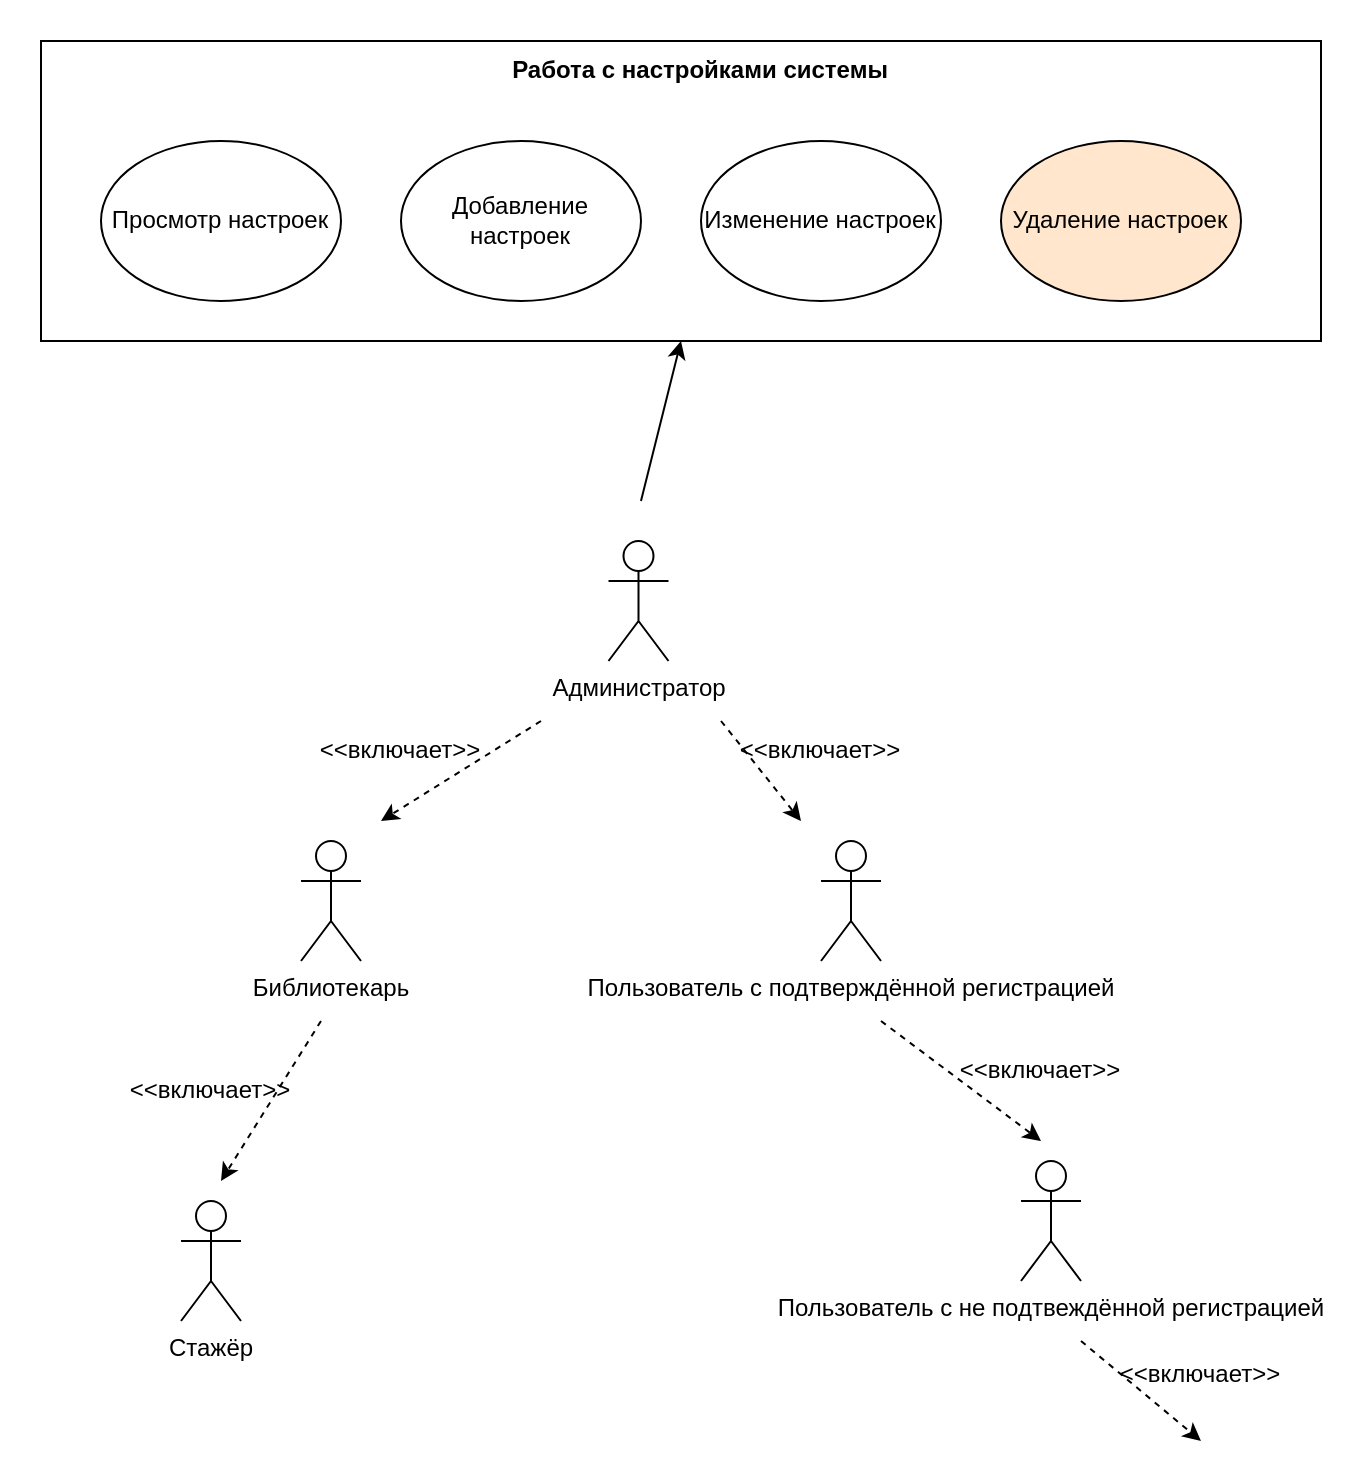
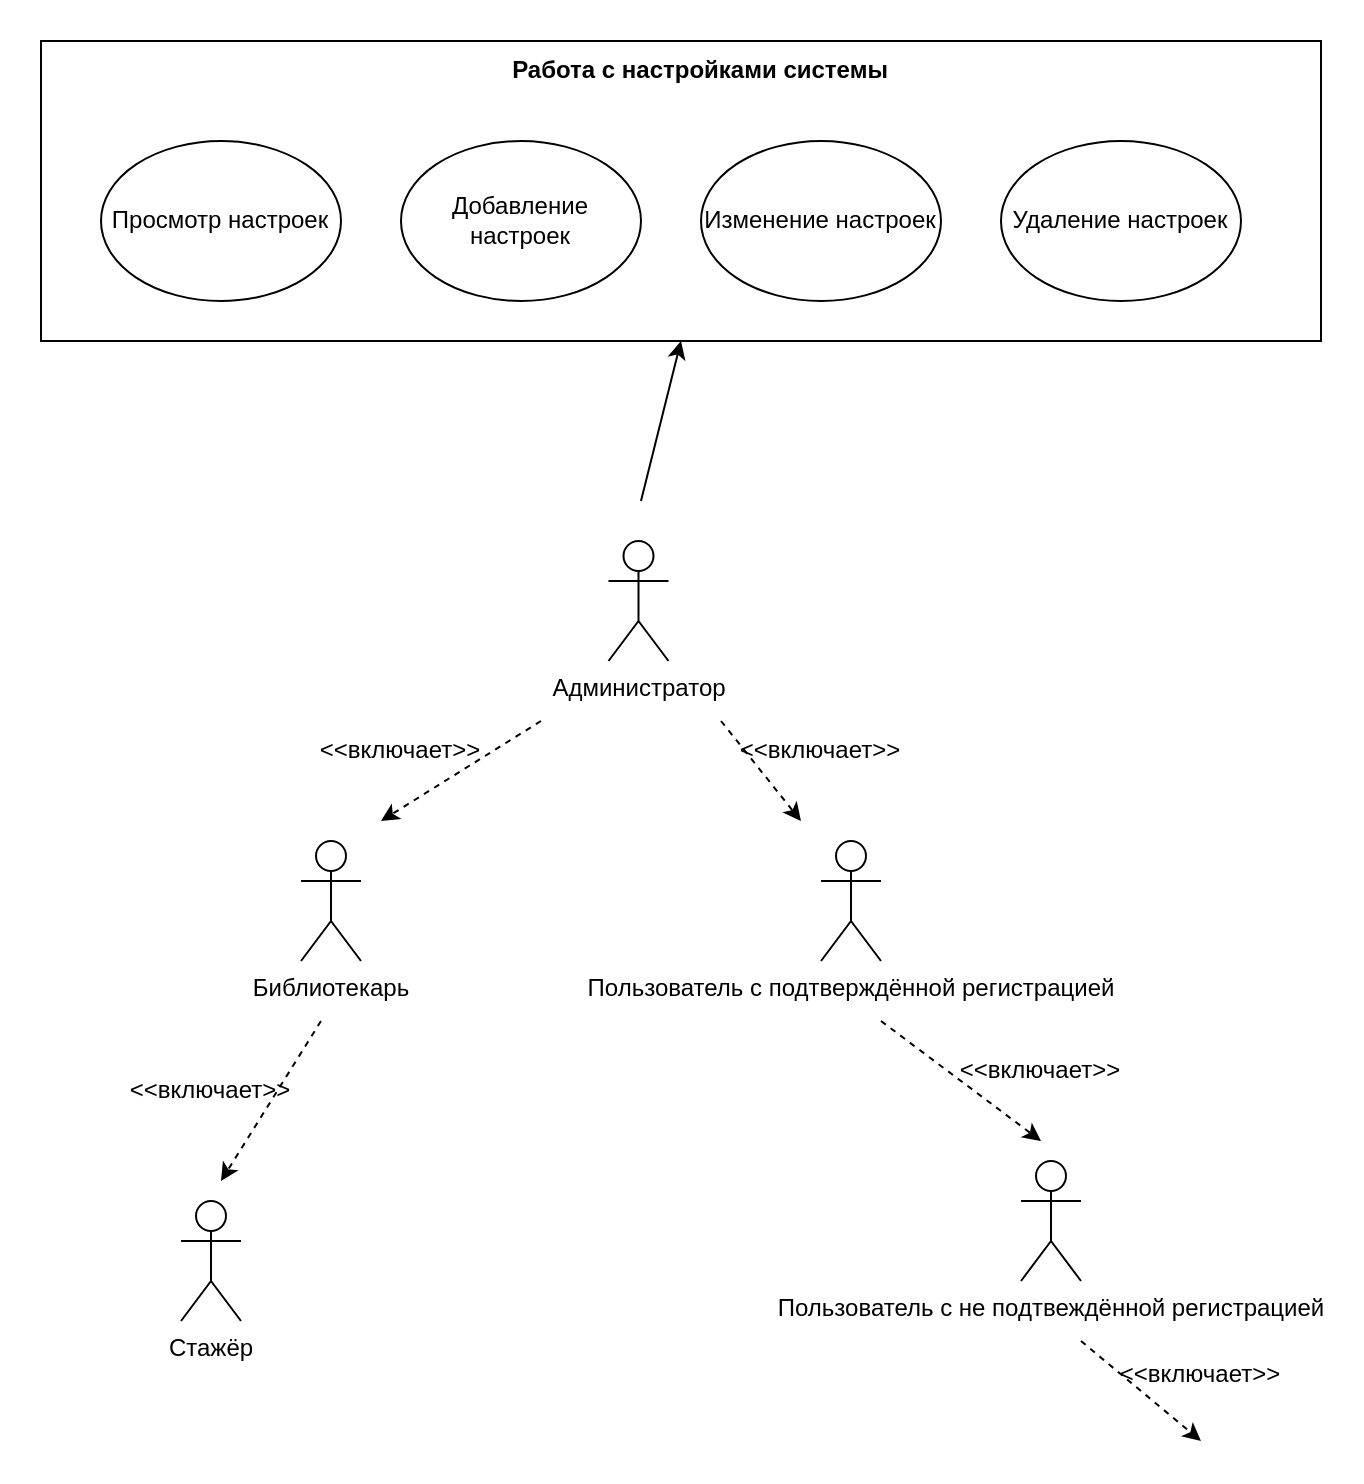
node "Удаление настроек": fillcolor #ffe6cc -> #ffffff
